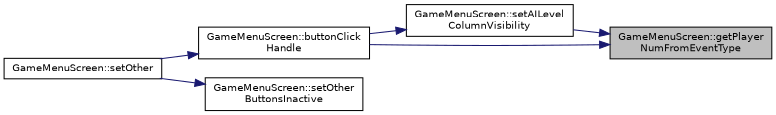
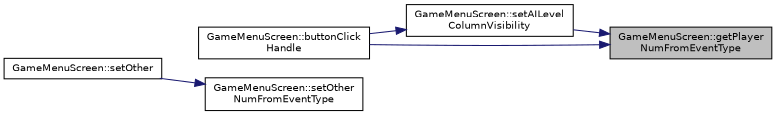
edge "GameMenuScreen::setOther" -> "GameMenuScreen::buttonClick Handle": removed
node "GameMenuScreen::setOther ButtonsInactive": label "GameMenuScreen::setOther ButtonsInactive" -> "GameMenuScreen::setOther NumFromEventType"
